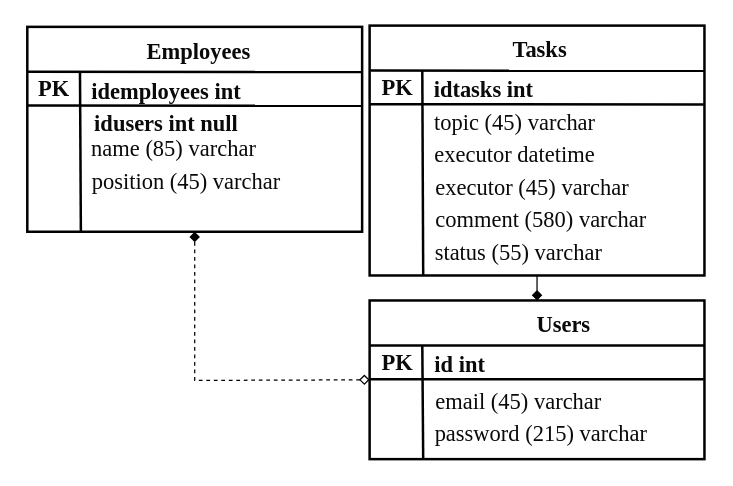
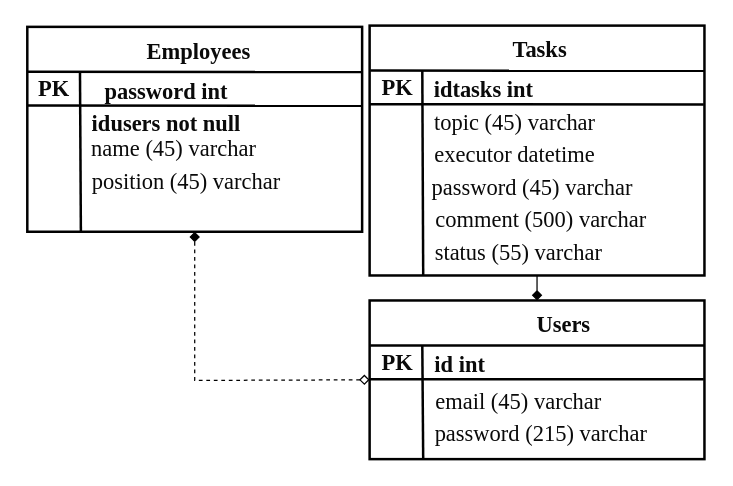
node "idemployees int": label "idemployees int" -> "password int"
node "idusers int null": label "idusers int null" -> "idusers not null"
node "name (85) varchar": label "name (85) varchar" -> "name (45) varchar"
node "executor (45) varchar": label "executor (45) varchar" -> "password (45) varchar"
node "comment (580) varchar": label "comment (580) varchar" -> "comment (500) varchar"
